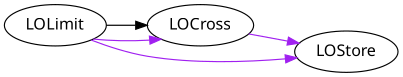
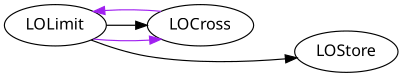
edge "LOCross" -> "LOStore": now "LOCross" -> "LOLimit"
edge "LOLimit" -> "LOStore": color purple -> black
